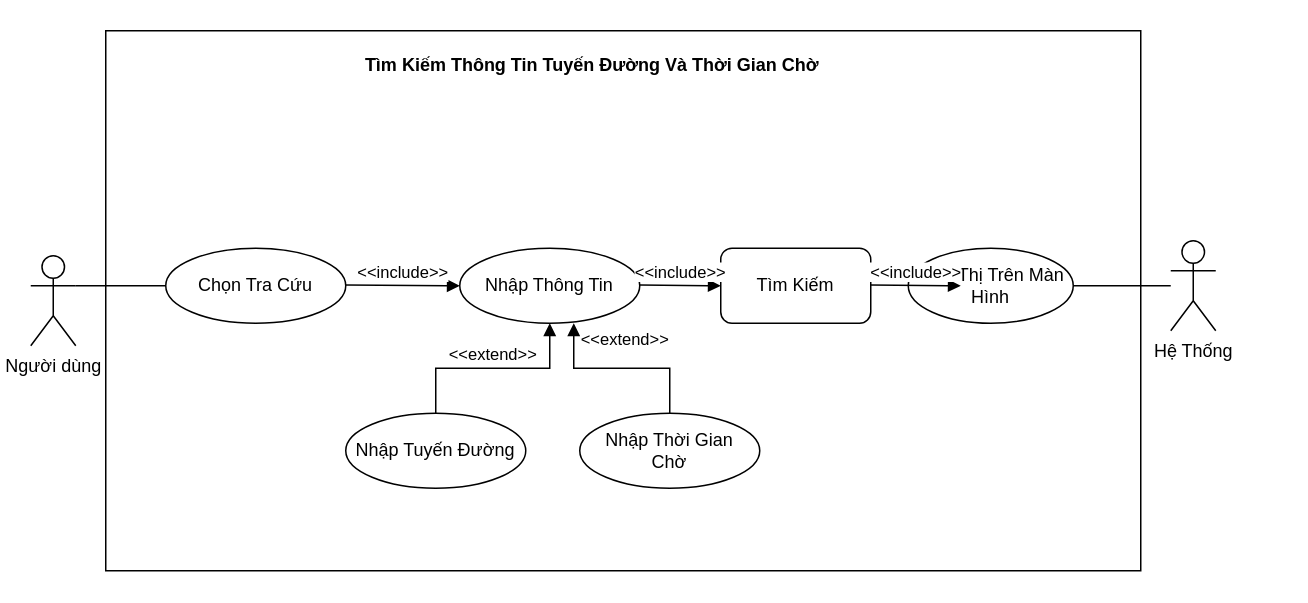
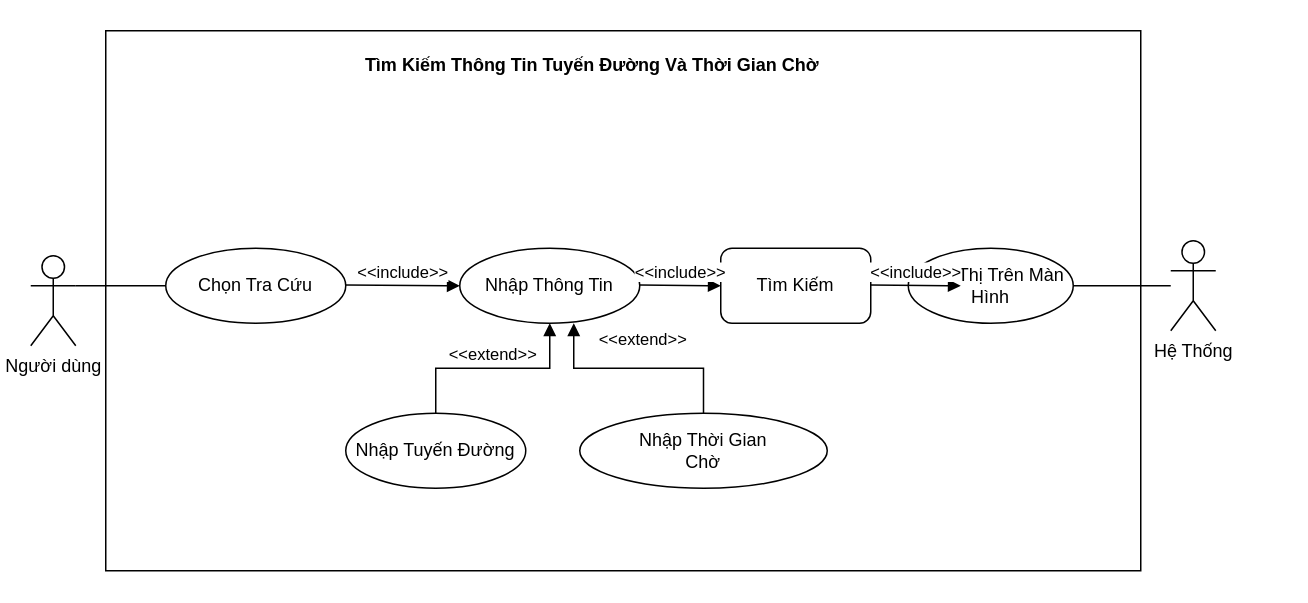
node "Nhập Thời Gian Chờ": size 180x75 -> 248x75
